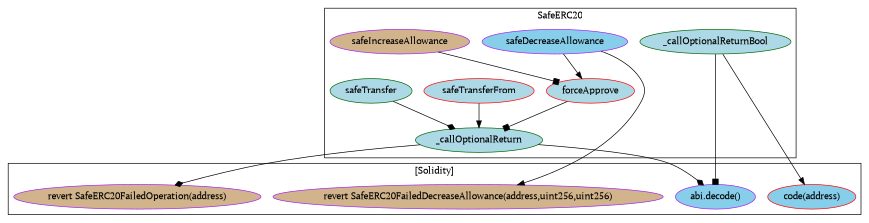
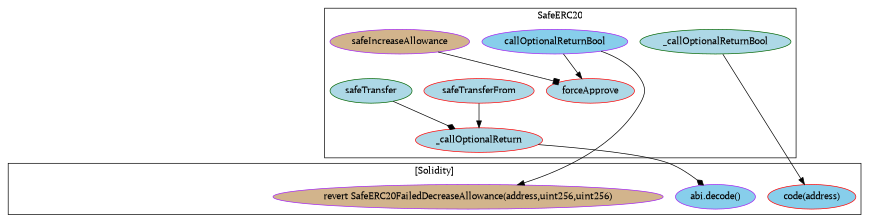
node "safeDecreaseAllowance": label "safeDecreaseAllowance" -> "callOptionalReturnBool"
edge "forceApprove" -> "_callOptionalReturn": removed
edge "_callOptionalReturnBool" -> "abi.decode()": removed
node "_callOptionalReturn": color darkgreen -> red
node "revert SafeERC20FailedOperation(address)": removed
